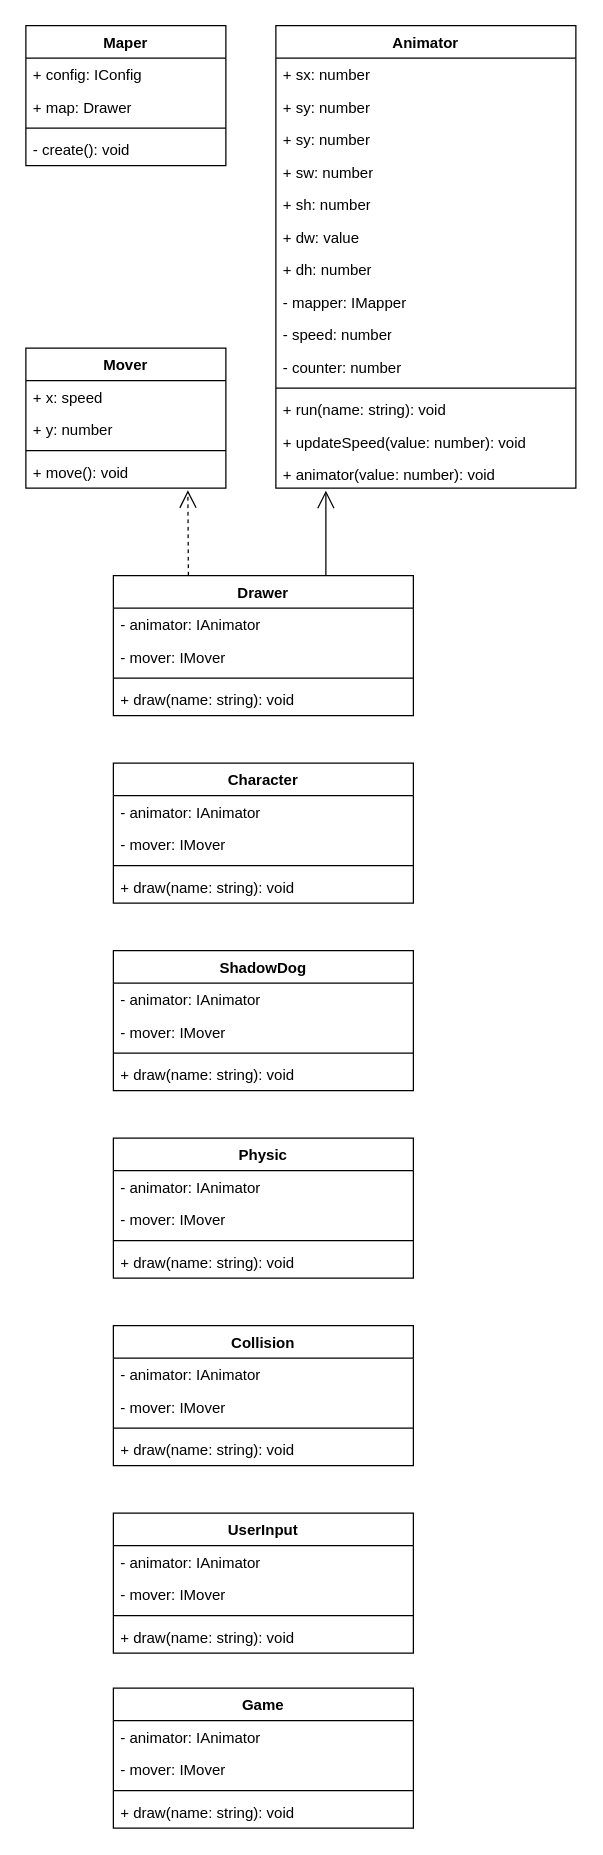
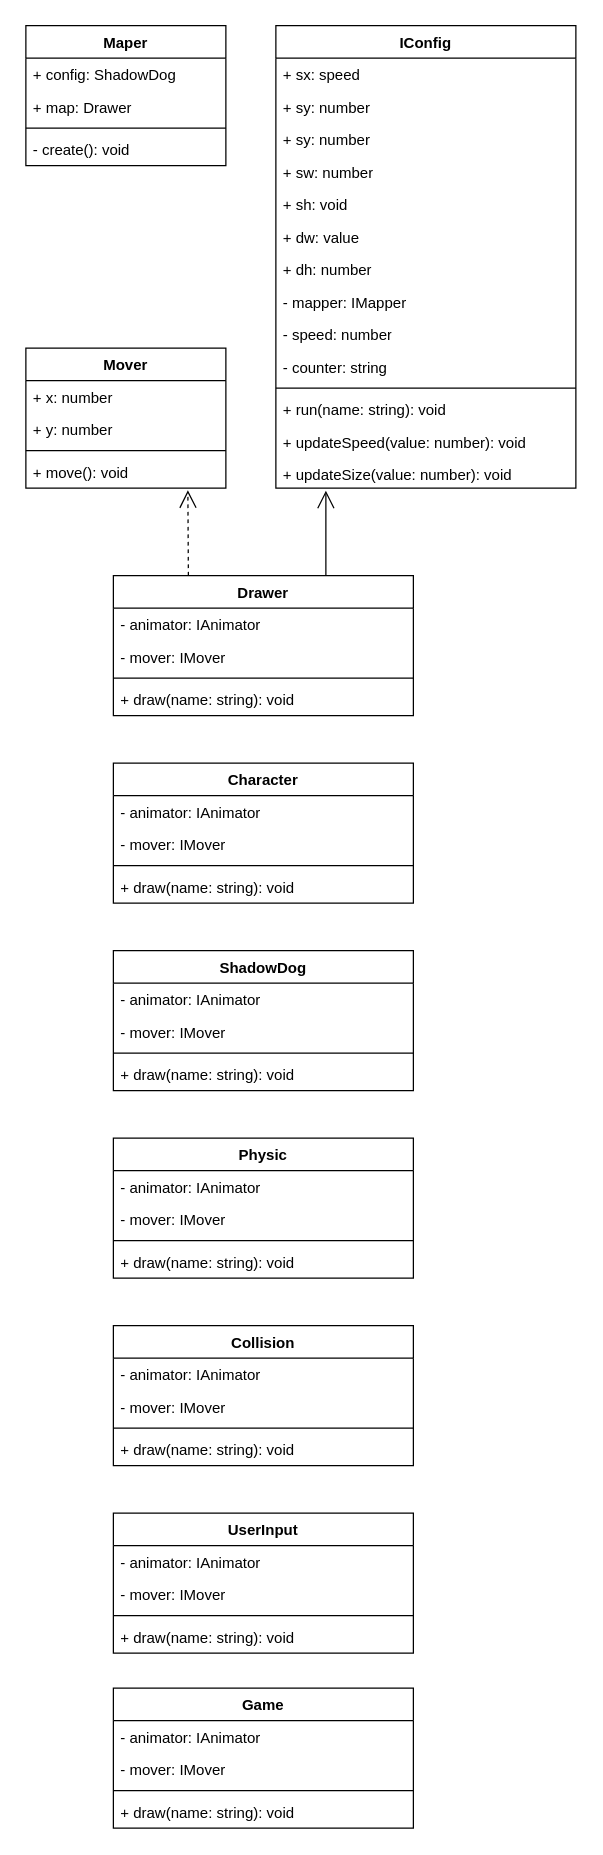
node "Animator": label "Animator" -> "IConfig"
node "+ config: IConfig": label "+ config: IConfig" -> "+ config: ShadowDog"
node "+ sx: number": label "+ sx: number" -> "+ sx: speed"
node "+ sh: number": label "+ sh: number" -> "+ sh: void"
node "- counter: number": label "- counter: number" -> "- counter: string"
node "+ x: speed": label "+ x: speed" -> "+ x: number"
node "+ animator(value: number): void": label "+ animator(value: number): void" -> "+ updateSize(value: number): void"
